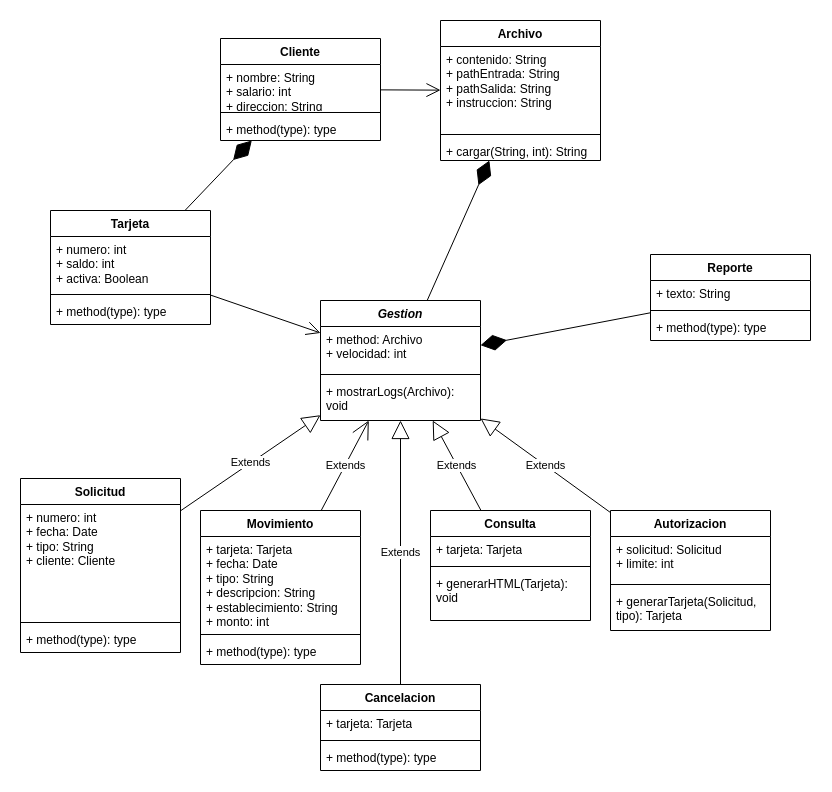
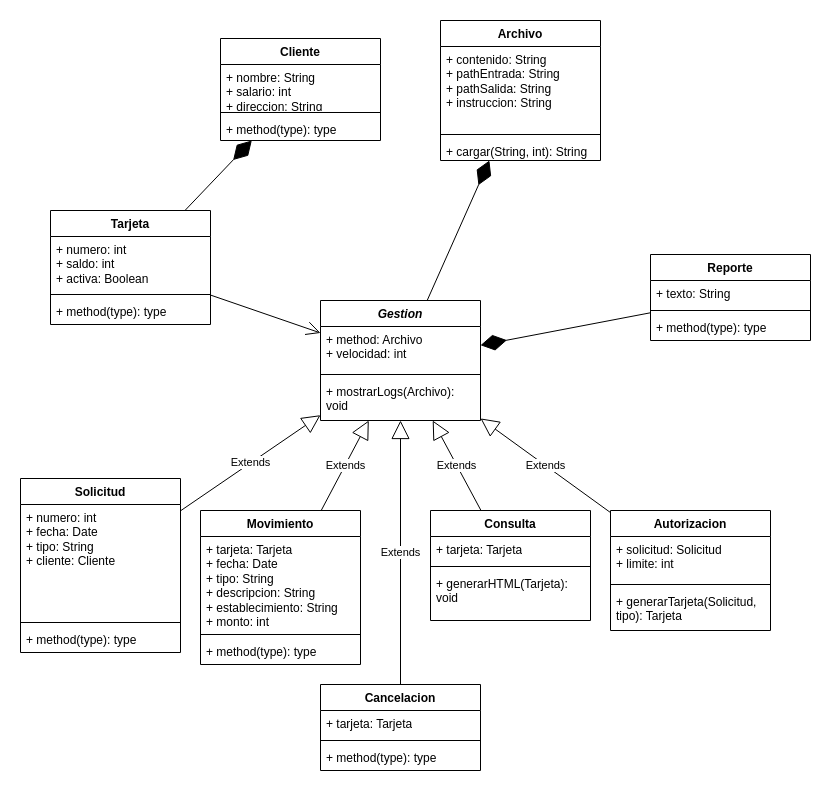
edge "Cliente" -> "Archivo": removed
edge "Movimiento" -> "Gestion": arrowhead open -> block
